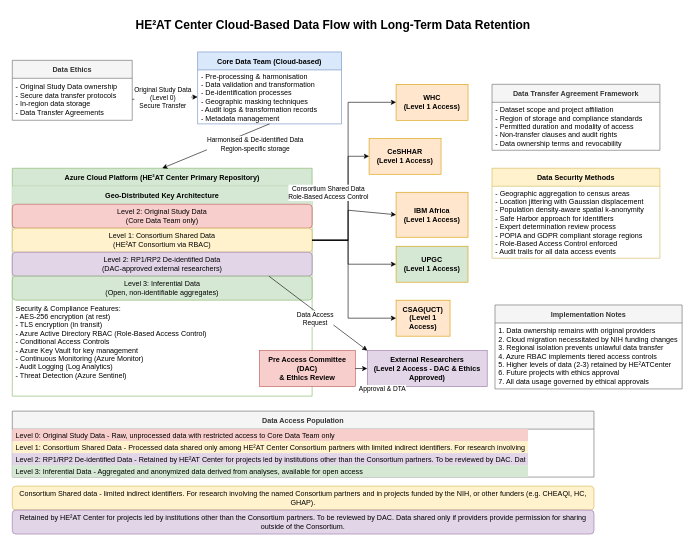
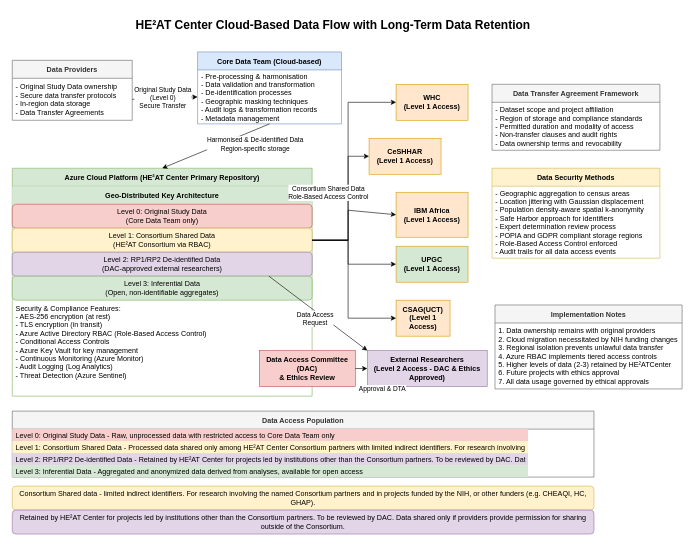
node "Data Ethics": label "Data Ethics" -> "Data Providers"
node "Level 2: Original Study Data (Core Data Team only)": label "Level 2: Original Study Data (Core Data Team only)" -> "Level 0: Original Study Data (Core Data Team only)"
node "Pre Access Committee (DAC) & Ethics Review": label "Pre Access Committee (DAC) & Ethics Review" -> "Data Access Committee (DAC) & Ethics Review"
